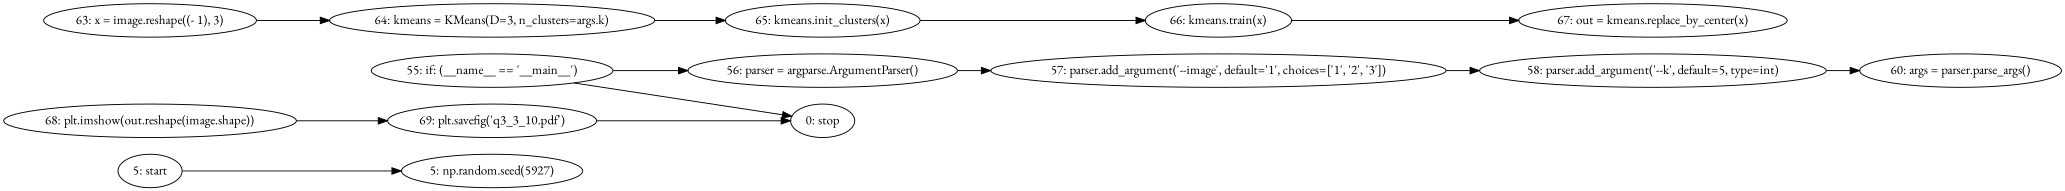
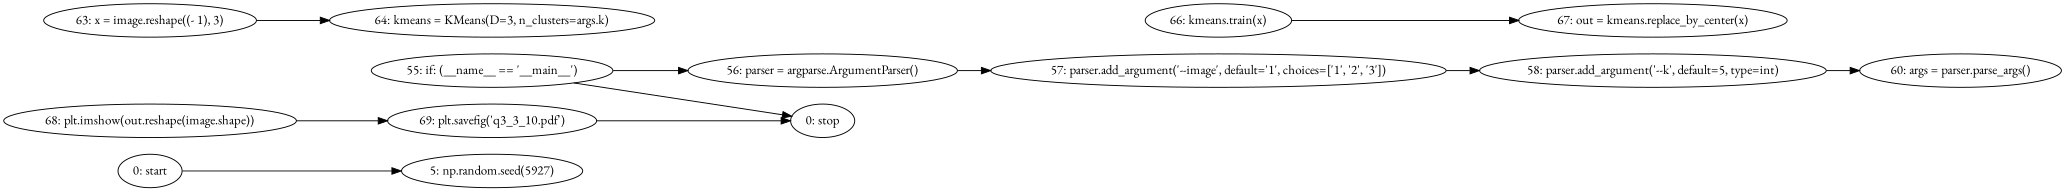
node "65: kmeans.init_clusters(x)": removed
node "5: start": label "5: start" -> "0: start"
